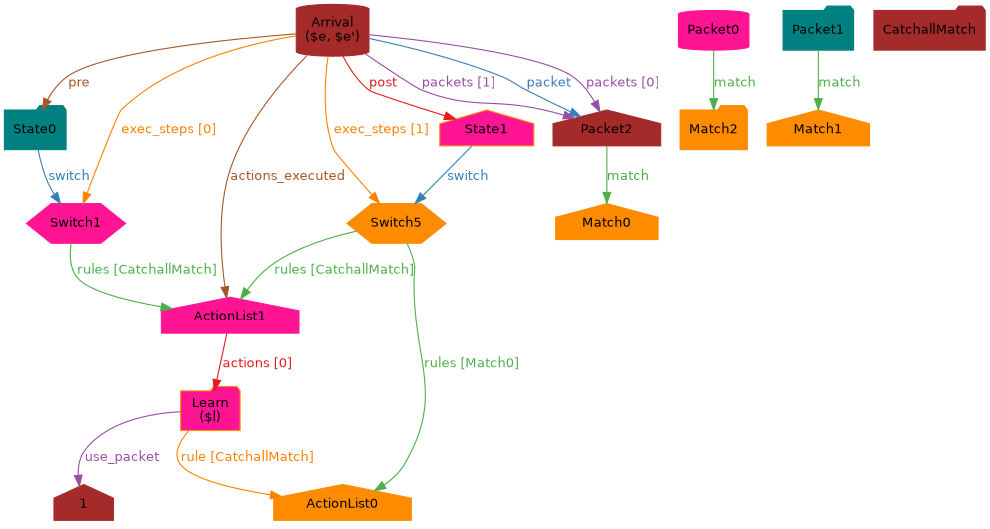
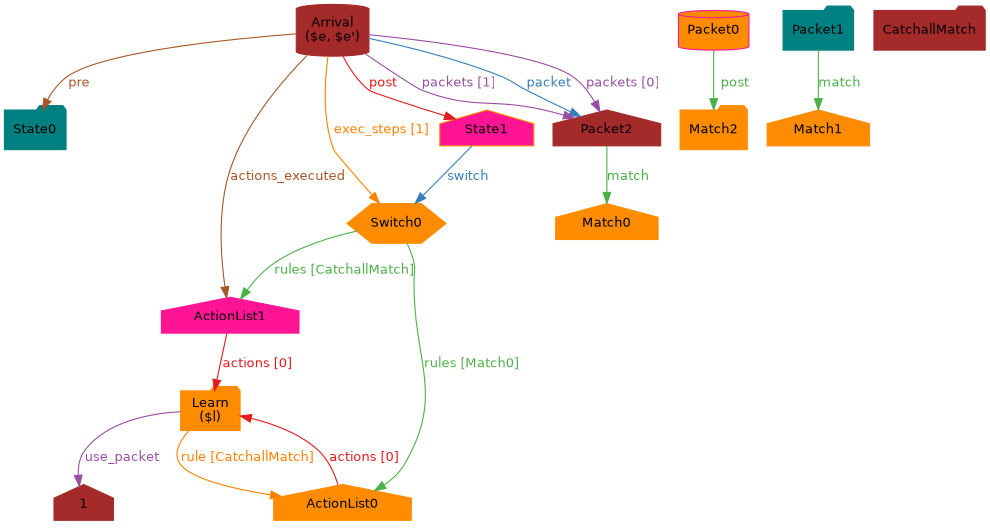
node "Packet0": fillcolor deeppink -> darkorange
edge "Packet0" -> "Match2": label "match" -> "post"
node "Switch1": removed
node "Switch5": label "Switch5" -> "Switch0"
node "Learn ($l)": fillcolor deeppink -> darkorange
edge "ActionList0" -> "Learn ($l)": added, label "actions [0]"
